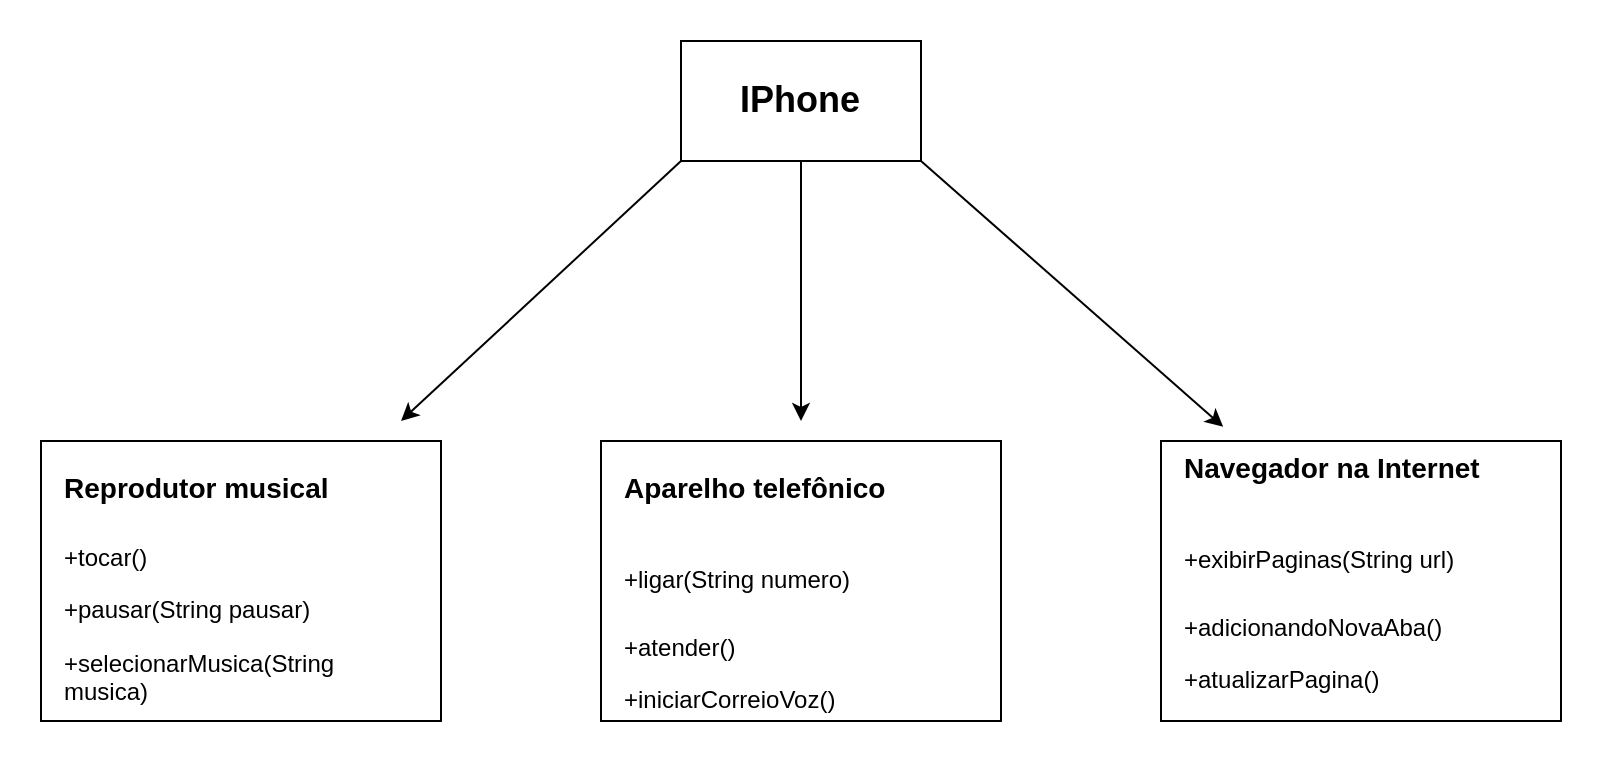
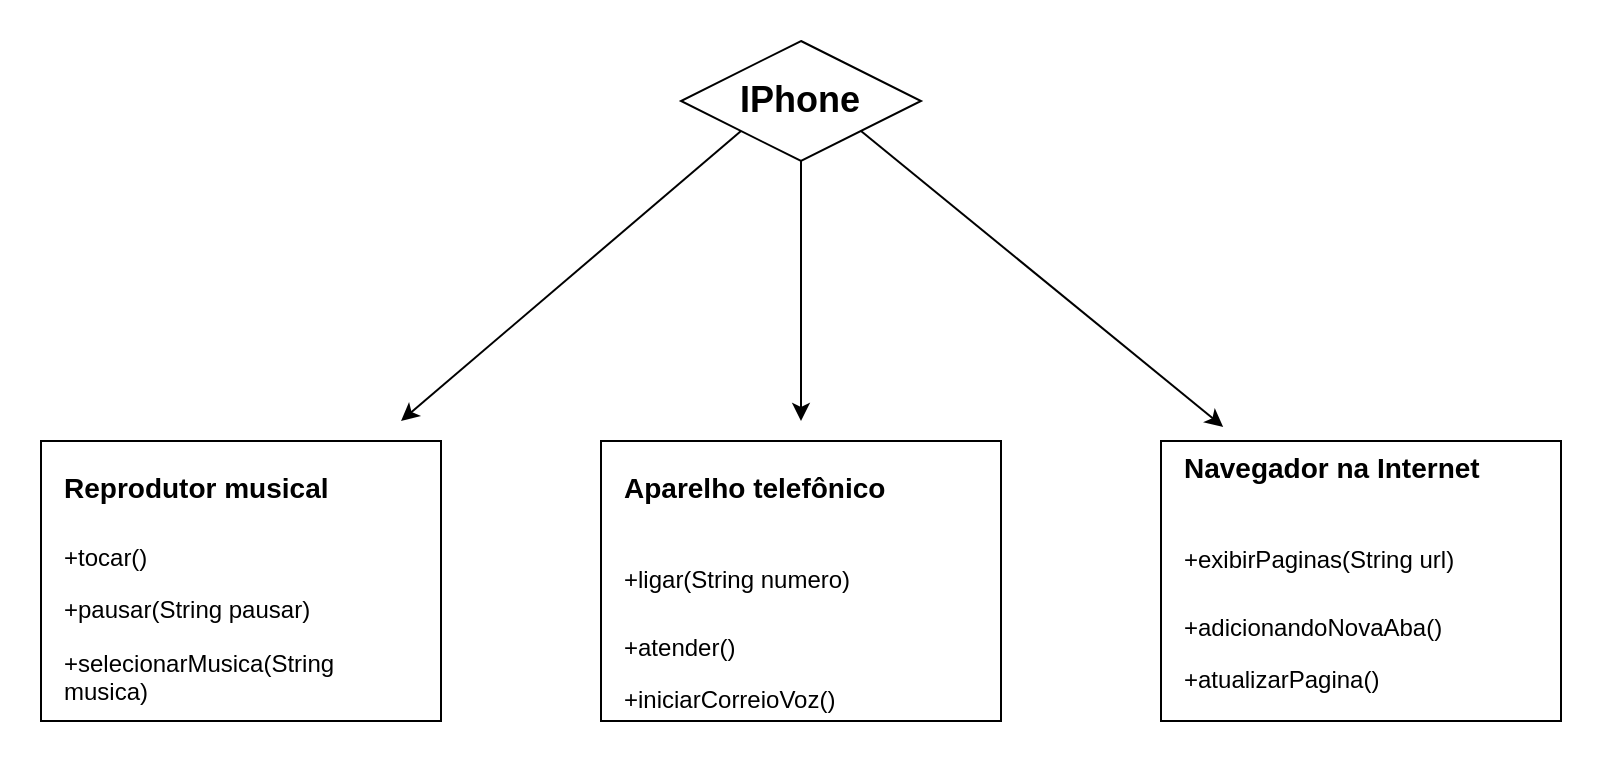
node "IPhone": shape rectangle -> diamond
